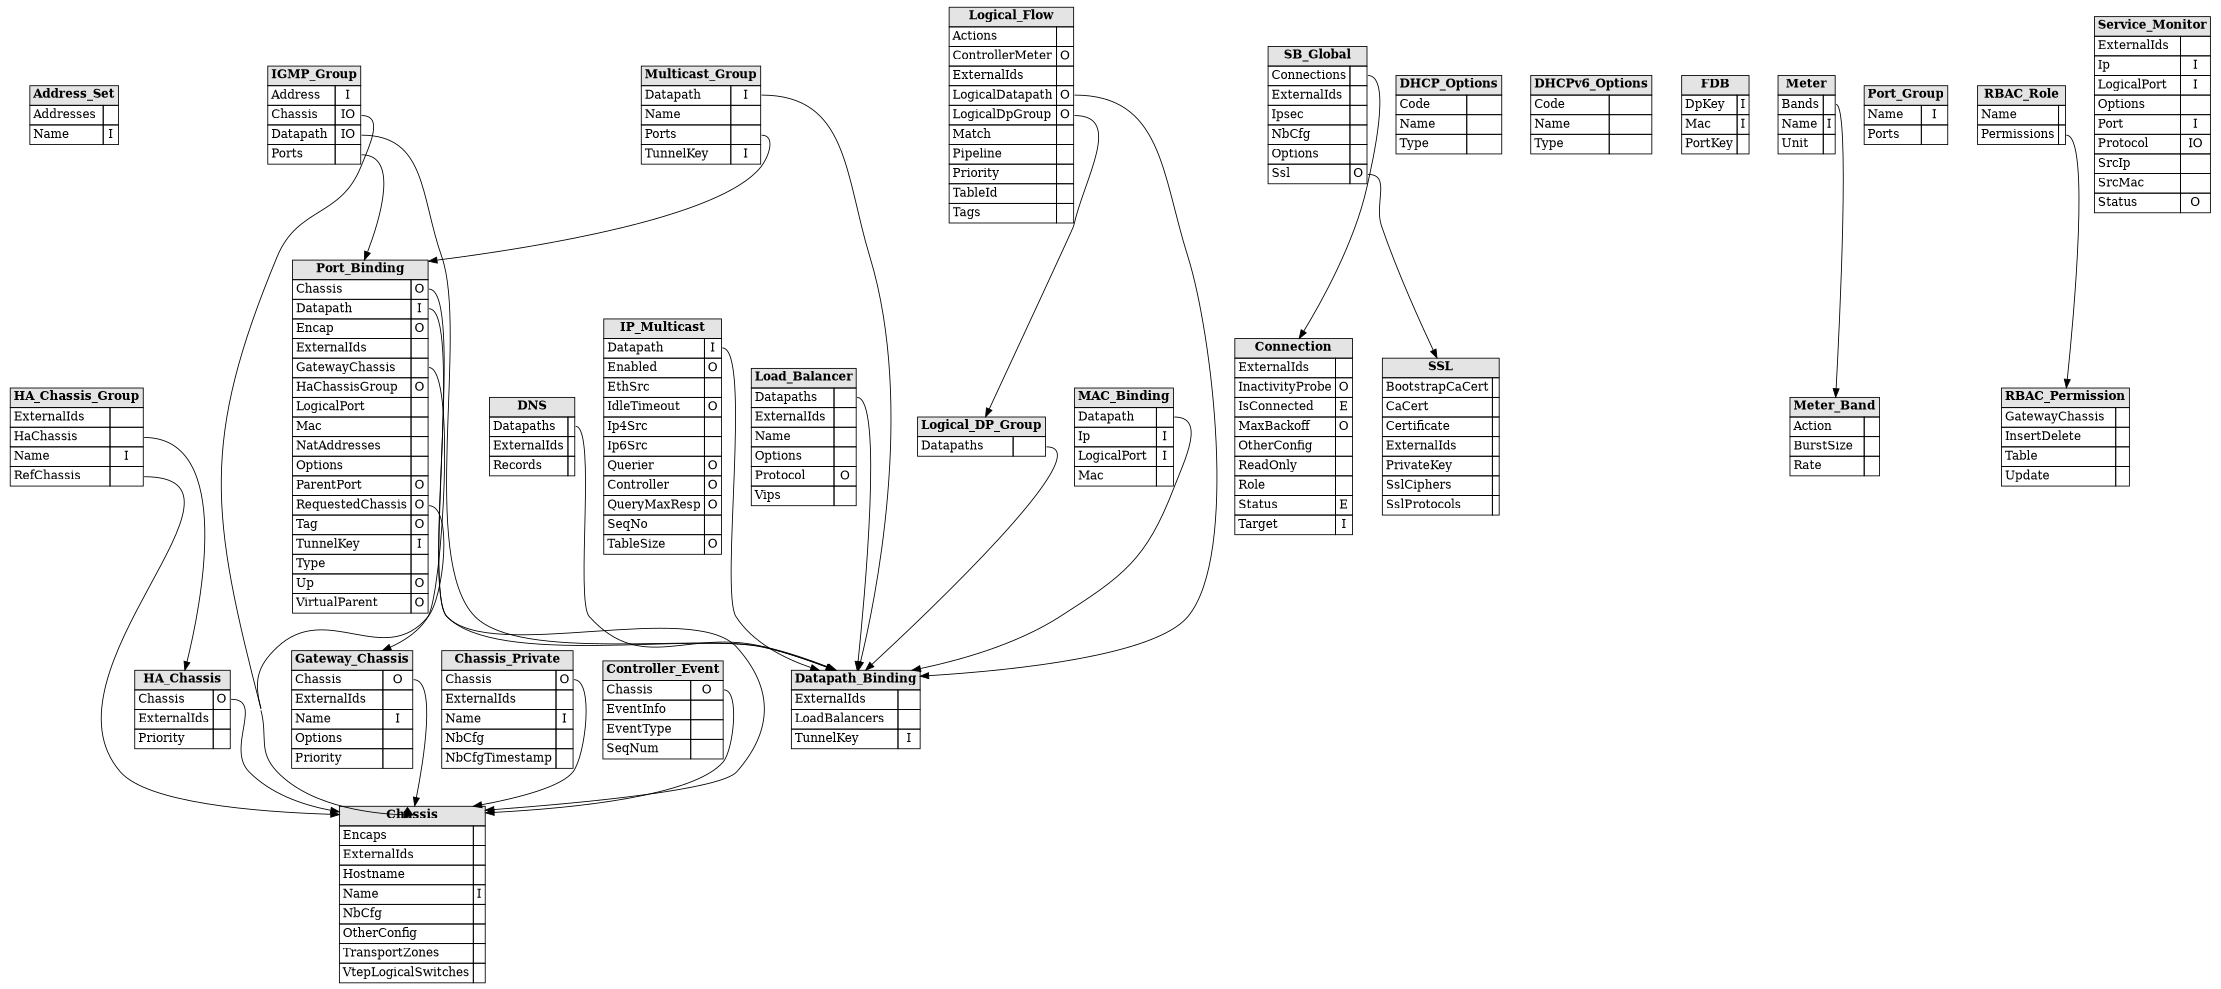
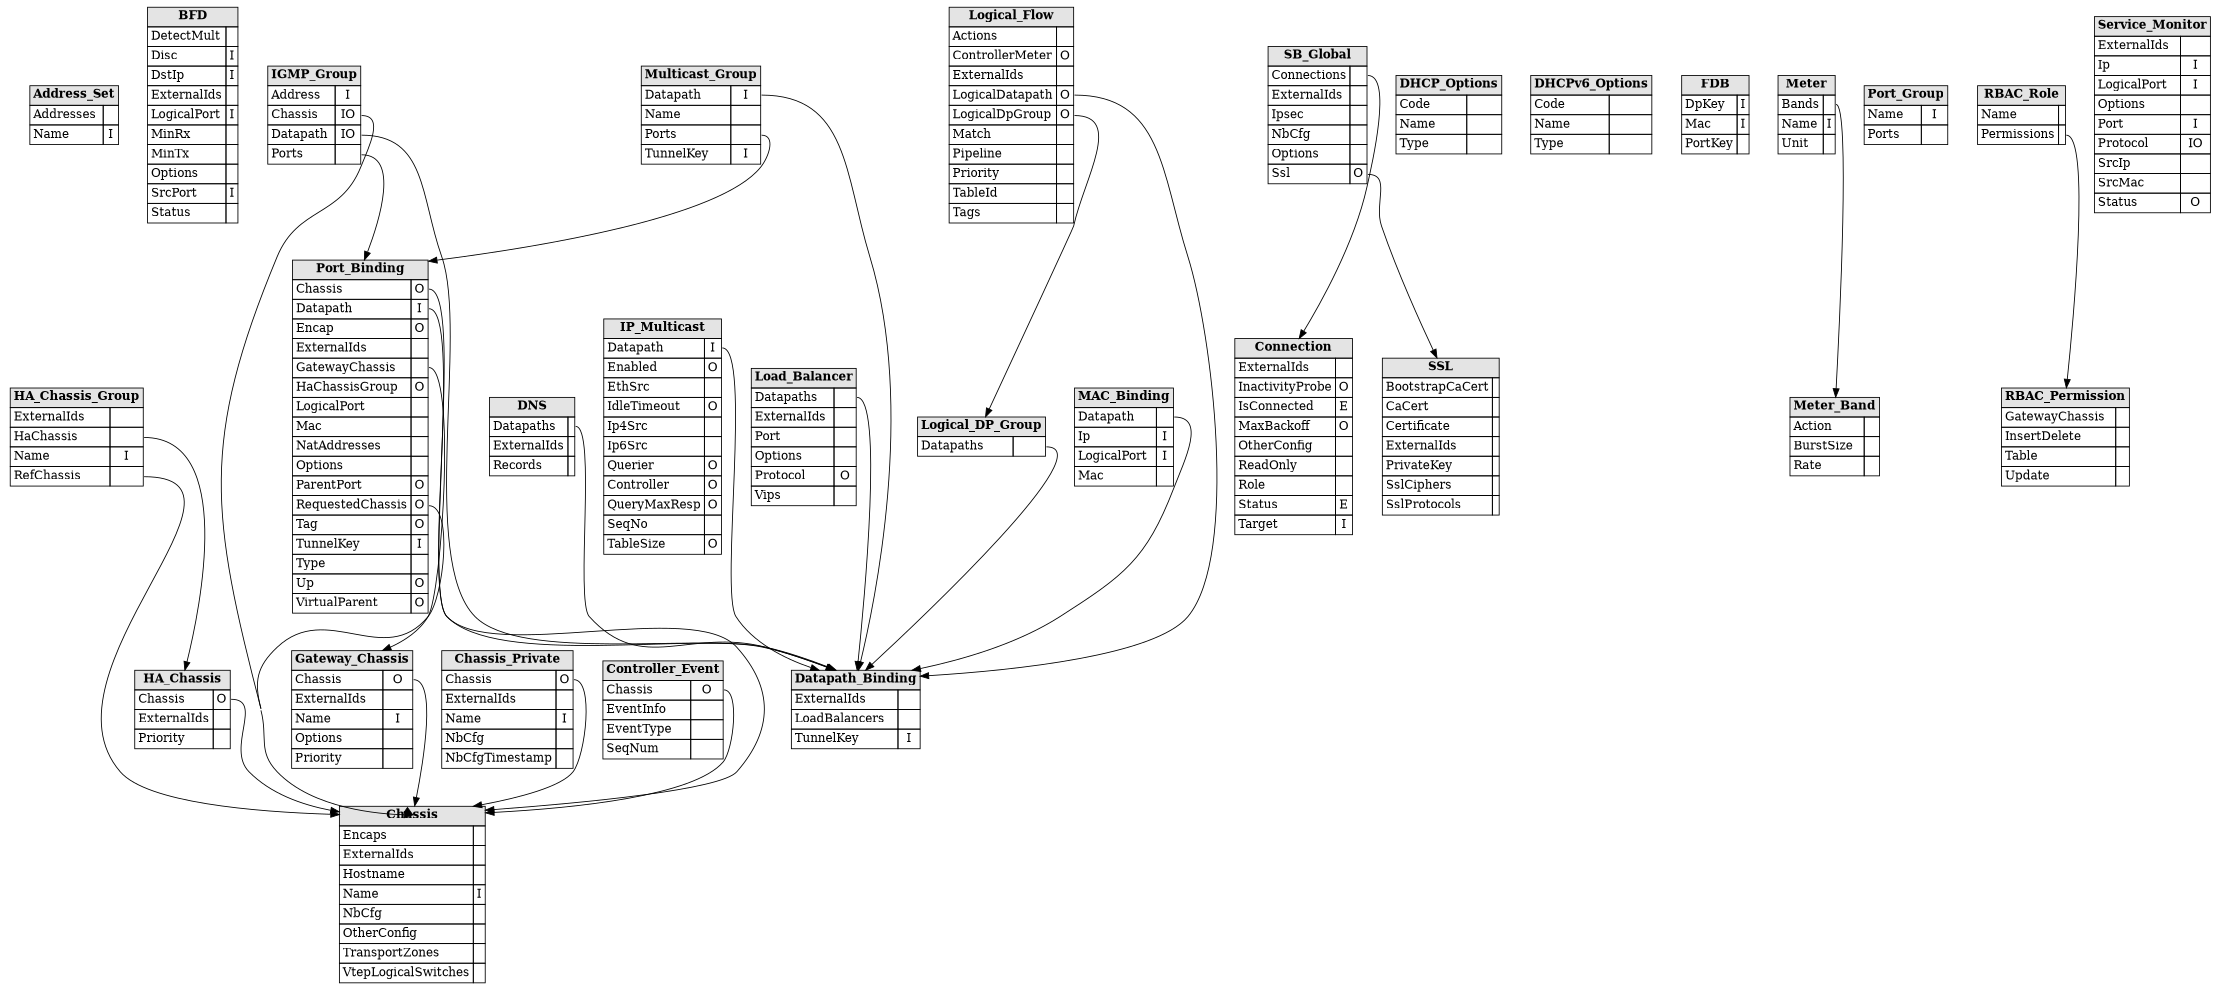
node "BFD": added
node "Load_Balancer": text "Name" -> "Port"
